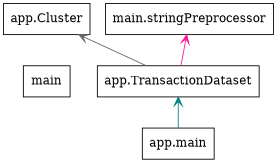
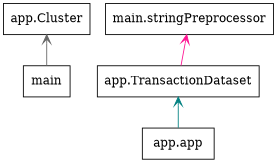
edge "app.TransactionDataset" -> "app.Cluster": now "main" -> "app.Cluster"
node "app.main": label "app.main" -> "app.app"
